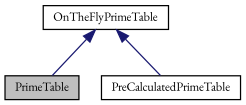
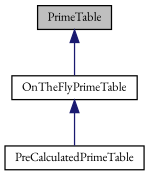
edge "PrimeTable" -> "OnTheFlyPrimeTable": reversed
